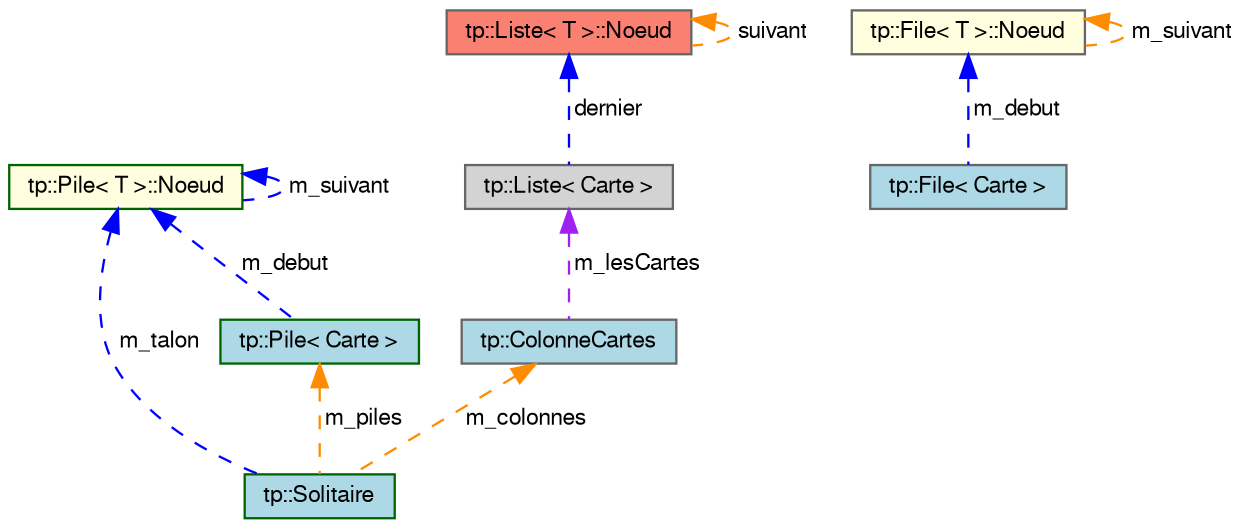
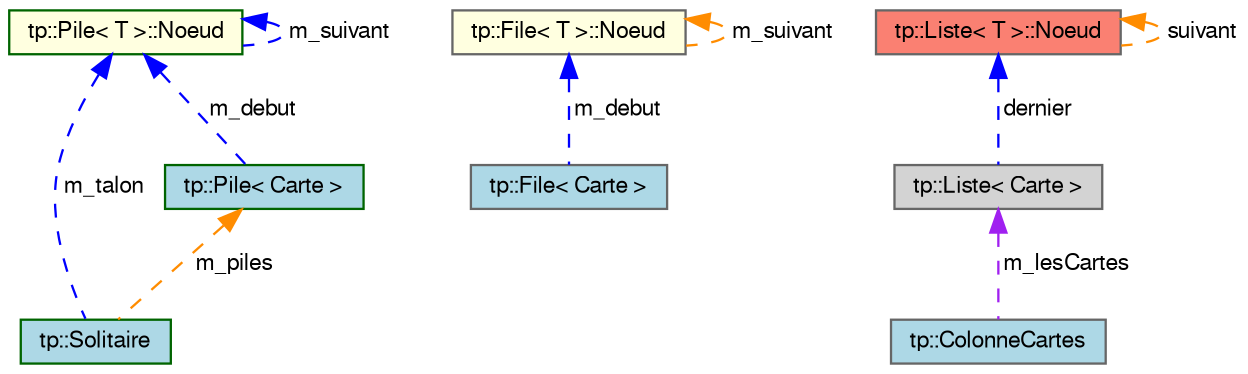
edge "tp::Solitaire" -> "tp::ColonneCartes": removed, label "m_colonnes"
